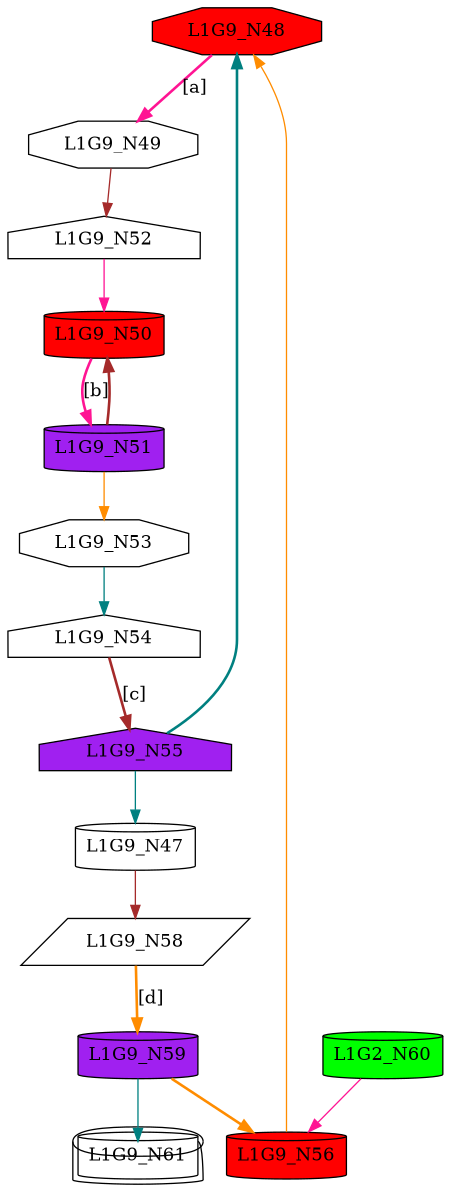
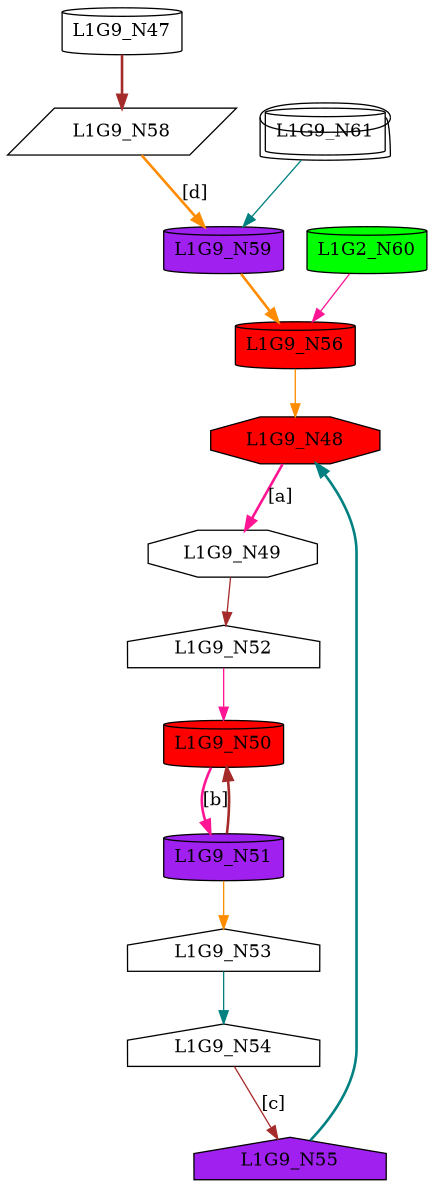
node "L1G9_N53": shape octagon -> house
edge "L1G9_N54" -> "L1G9_N55": style bold -> solid
edge "L1G9_N55" -> "L1G9_N47": removed
edge "L1G9_N47" -> "L1G9_N58": style solid -> bold
edge "L1G9_N59" -> "L1G9_N61": reversed
